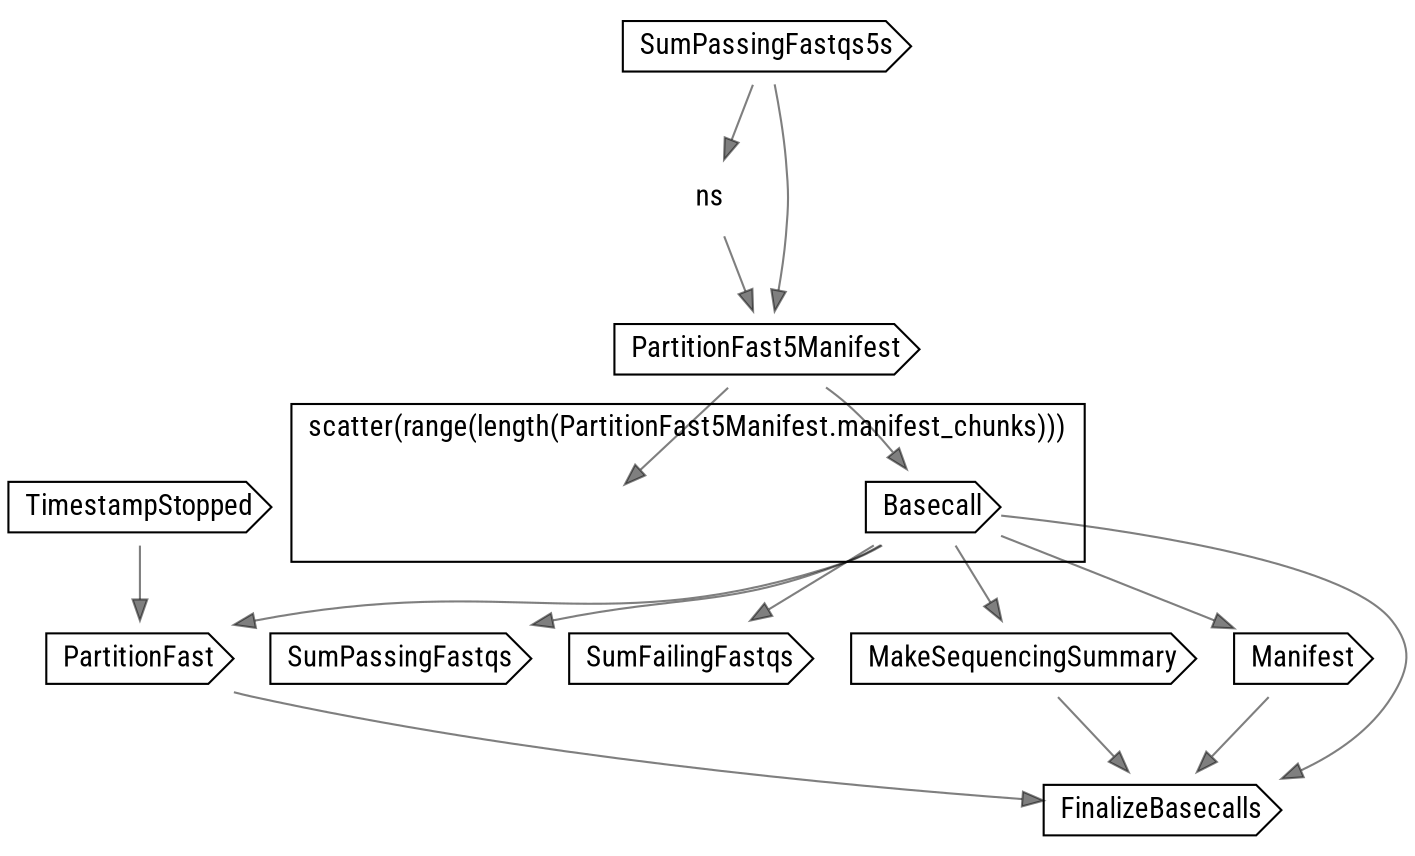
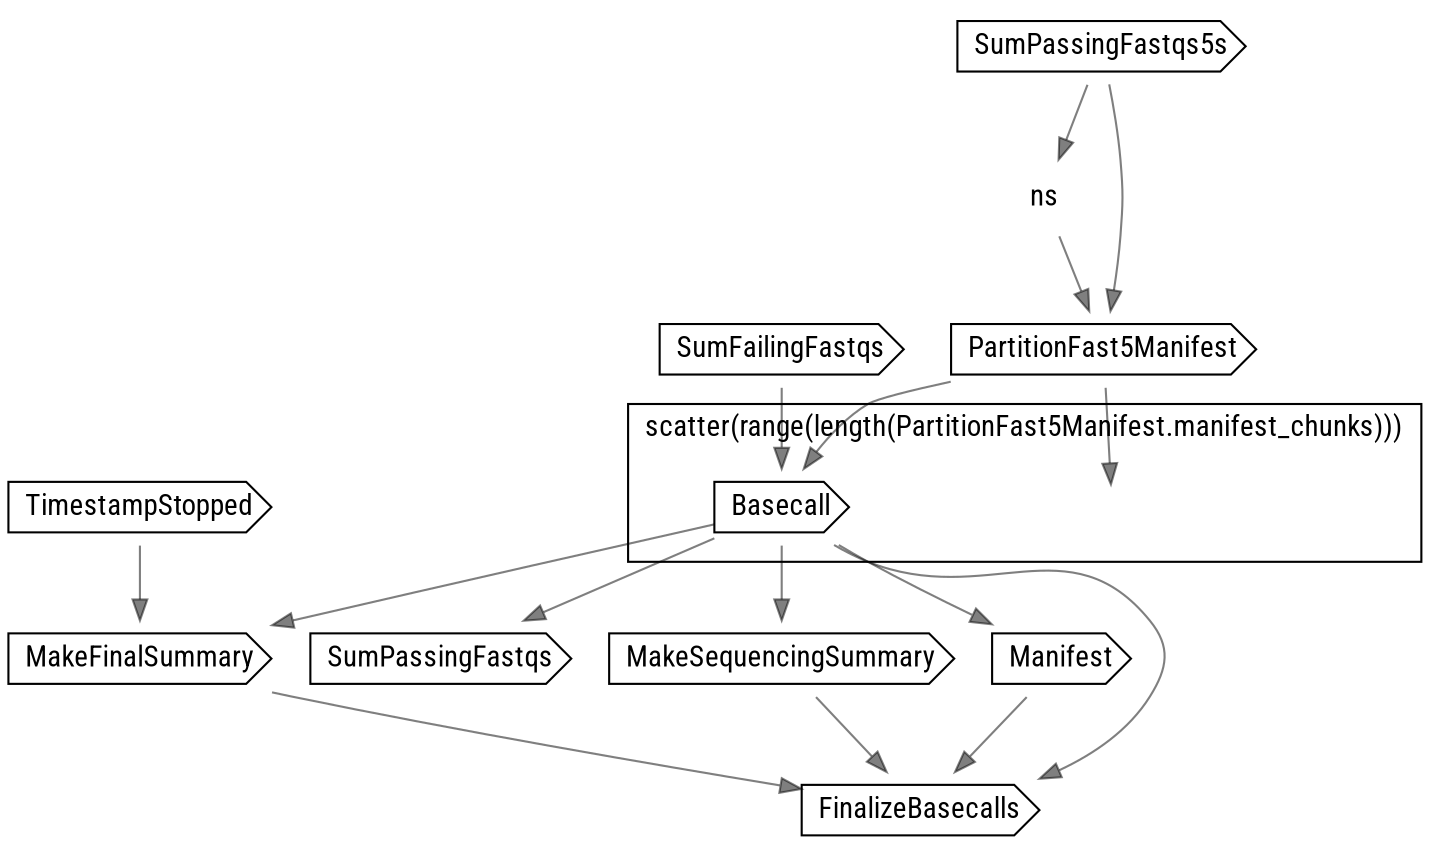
edge "Basecall" -> "SumFailingFastqs": reversed
node "PartitionFast": label "PartitionFast" -> "MakeFinalSummary"
